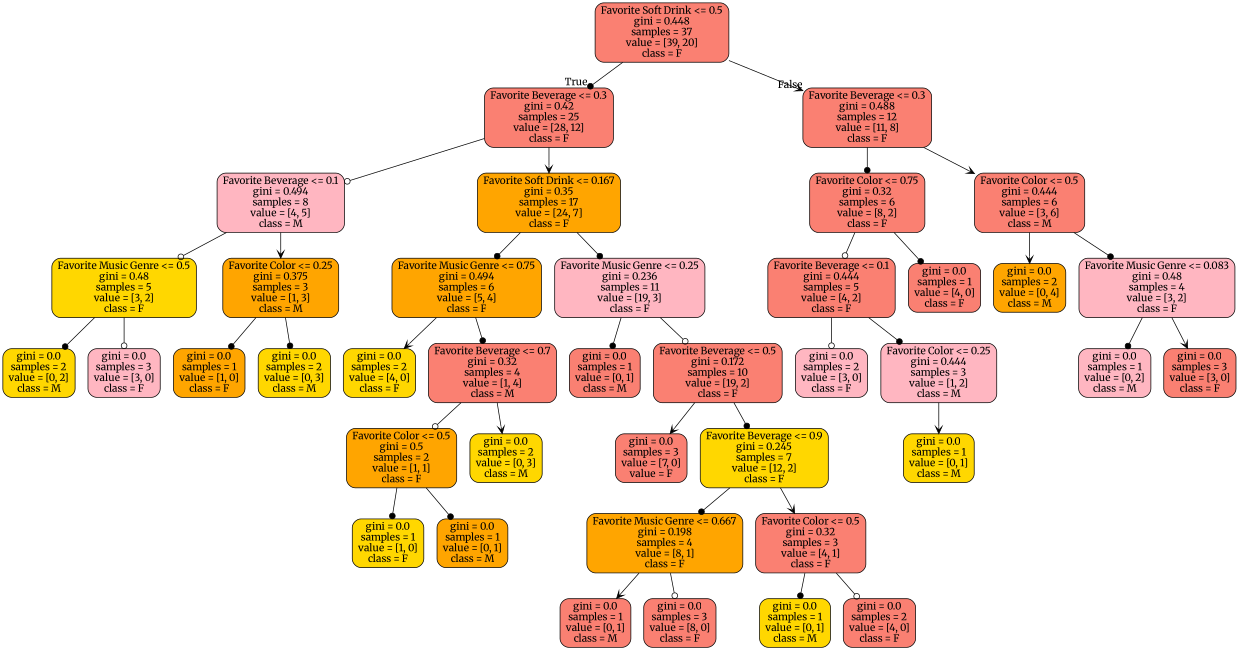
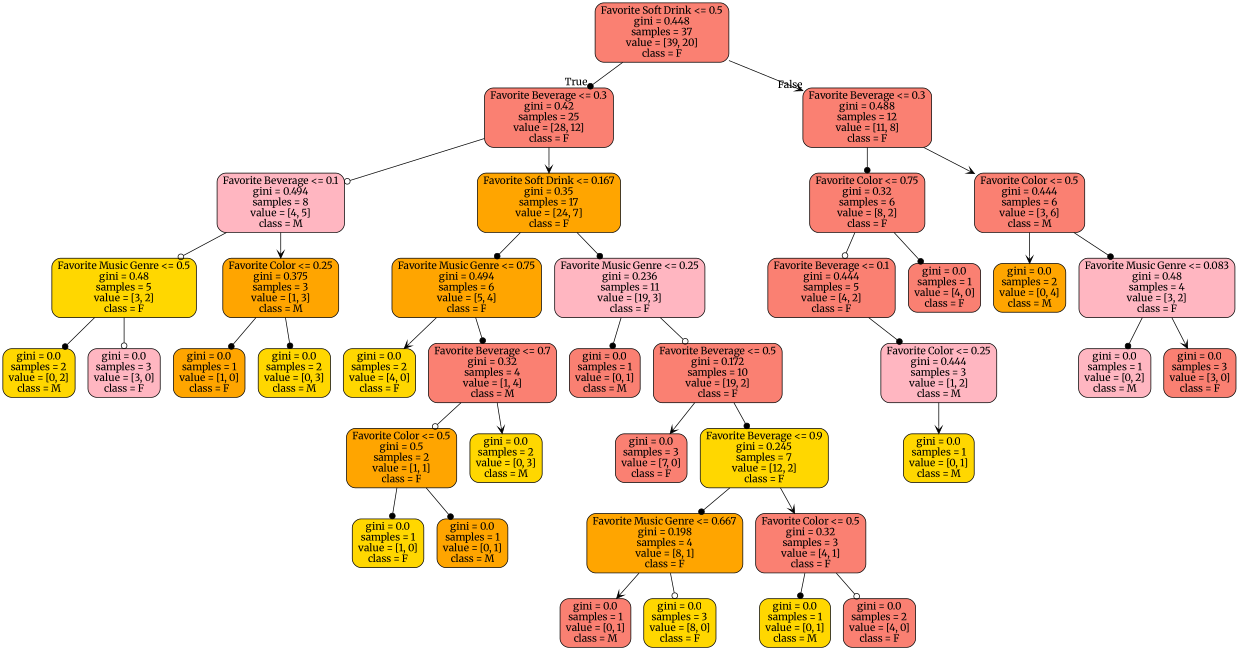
node "gini = 0.0 samples = 2 value = [3, 0] class = F": removed
node "gini = 0.0 samples = 3 value = [7, 0] value = F": label "gini = 0.0 samples = 3 value = [7, 0] value = F" -> "gini = 0.0 samples = 3 value = [7, 0] class = F"
node "gini = 0.0 samples = 3 value = [8, 0] class = F": fillcolor salmon -> gold
